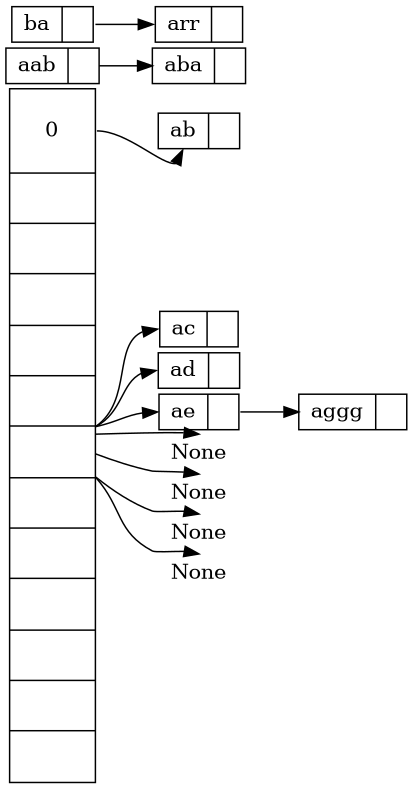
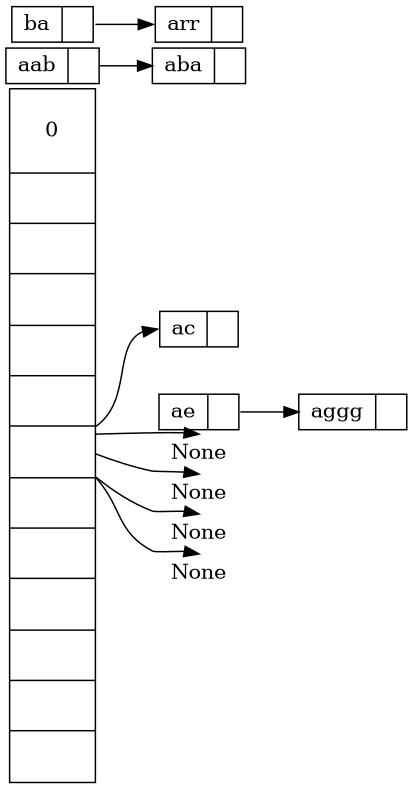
node "ab": removed
node "ad": removed
edge "0" -> "ae": removed
